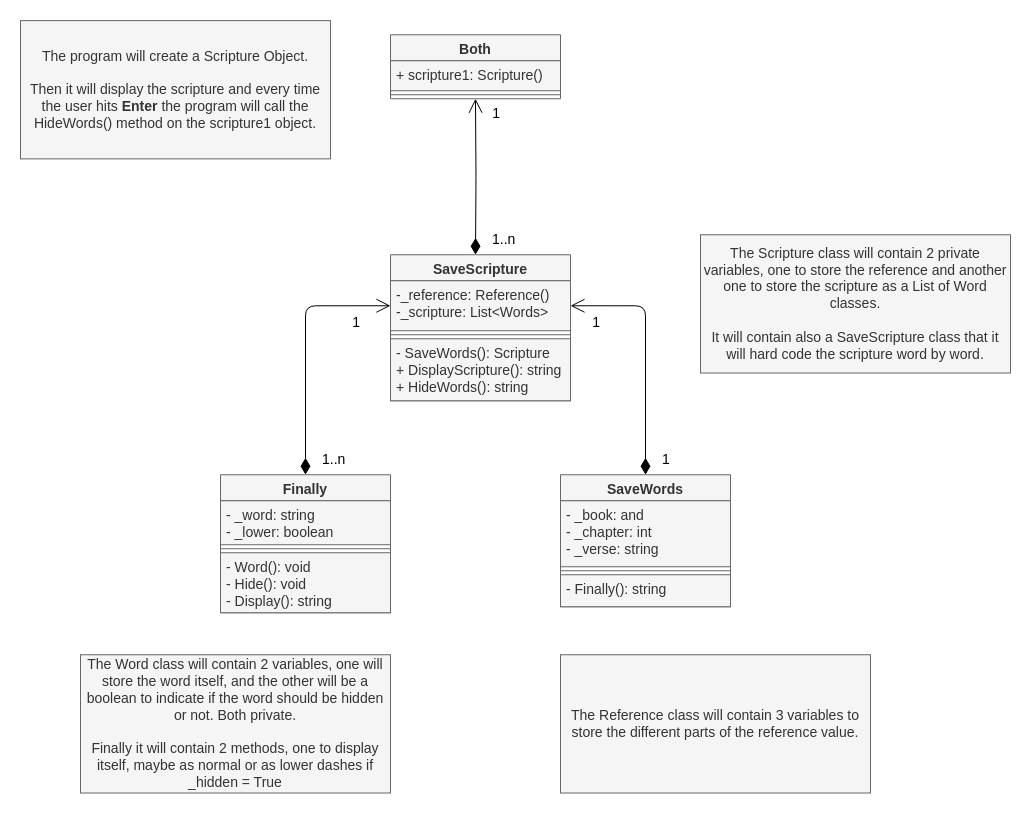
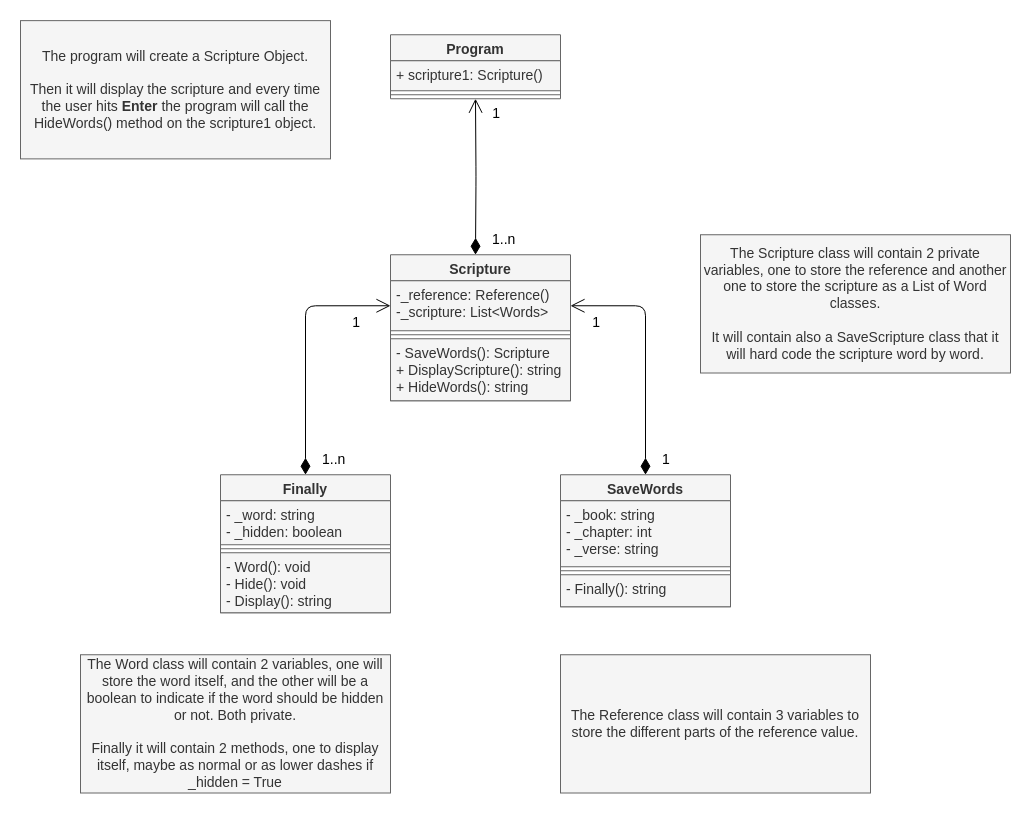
node "Both": label "Both" -> "Program"
node "SaveScripture": label "SaveScripture" -> "Scripture"
node "- _word: string - _lower: boolean": label "- _word: string - _lower: boolean" -> "- _word: string - _hidden: boolean"
node "- _book: and - _chapter: int - _verse: string": label "- _book: and - _chapter: int - _verse: string" -> "- _book: string - _chapter: int - _verse: string"
